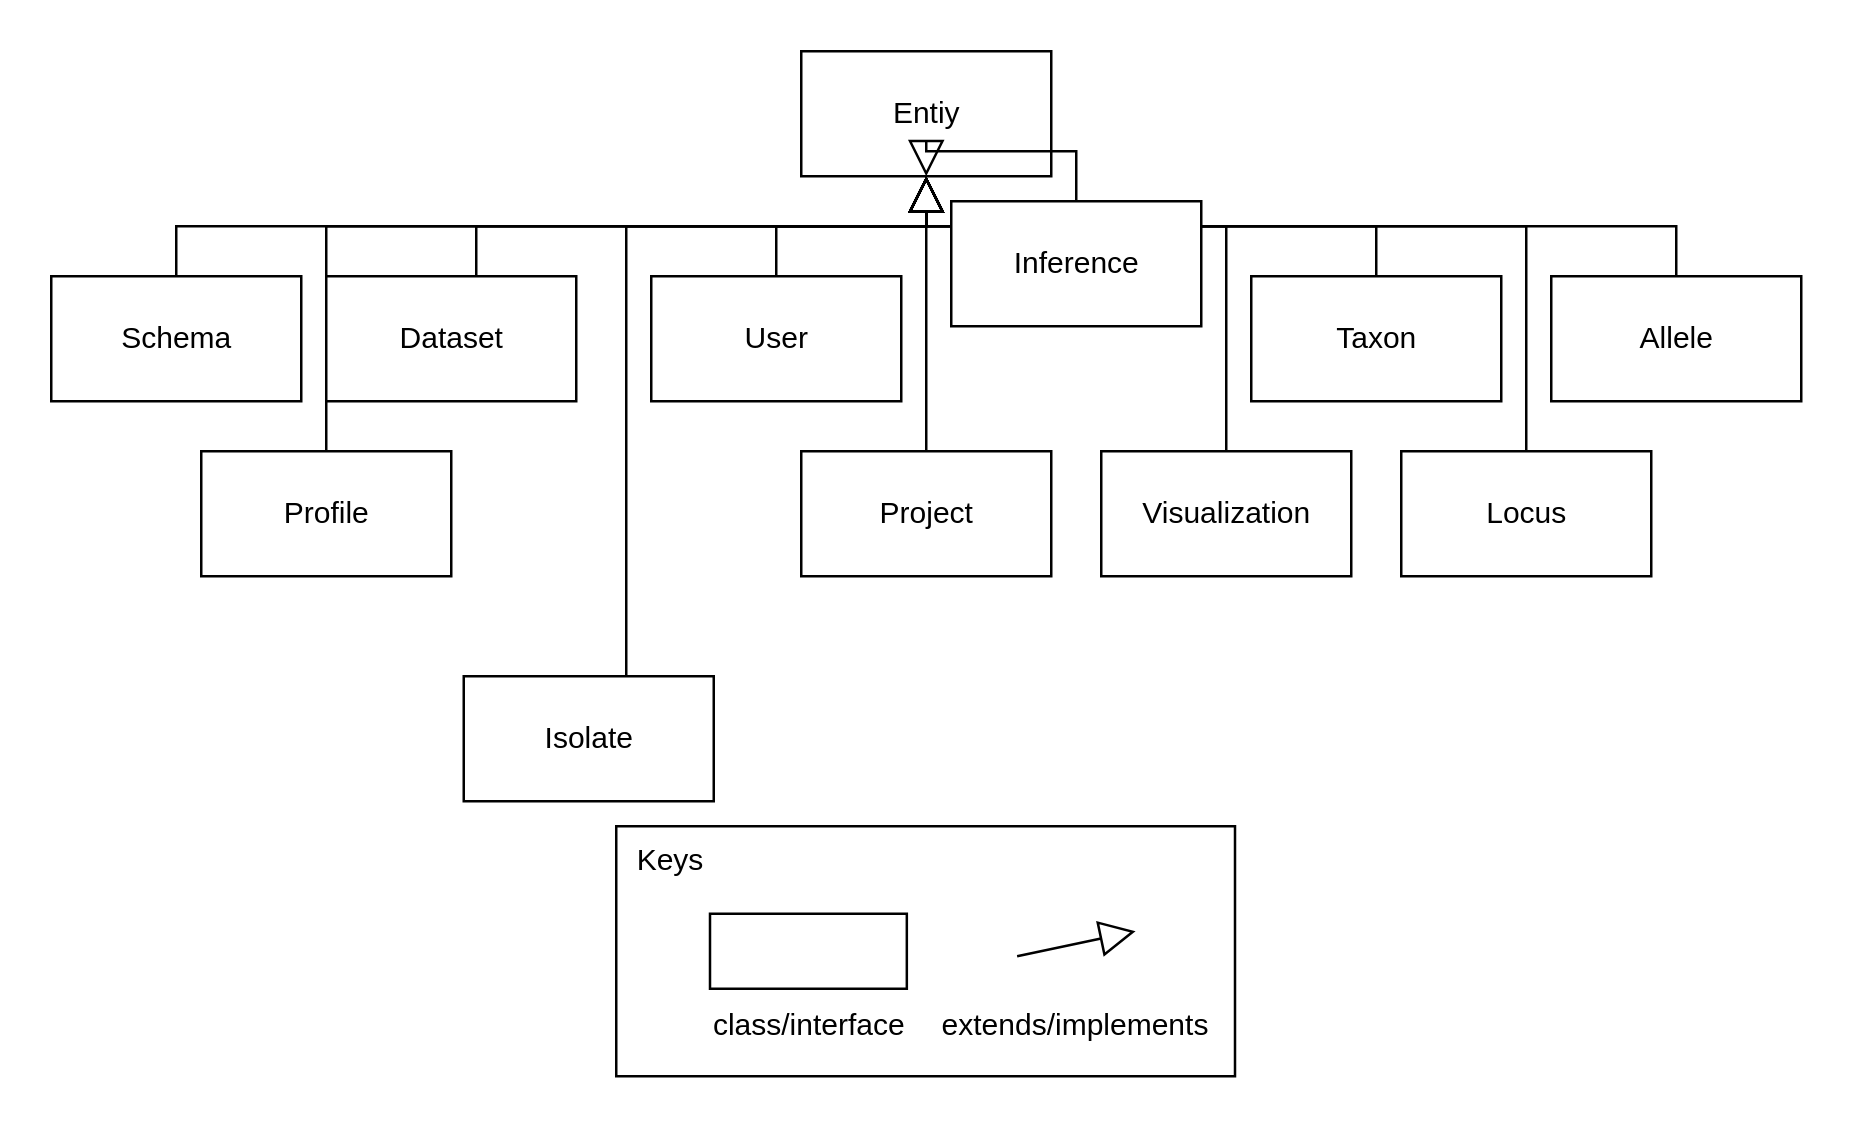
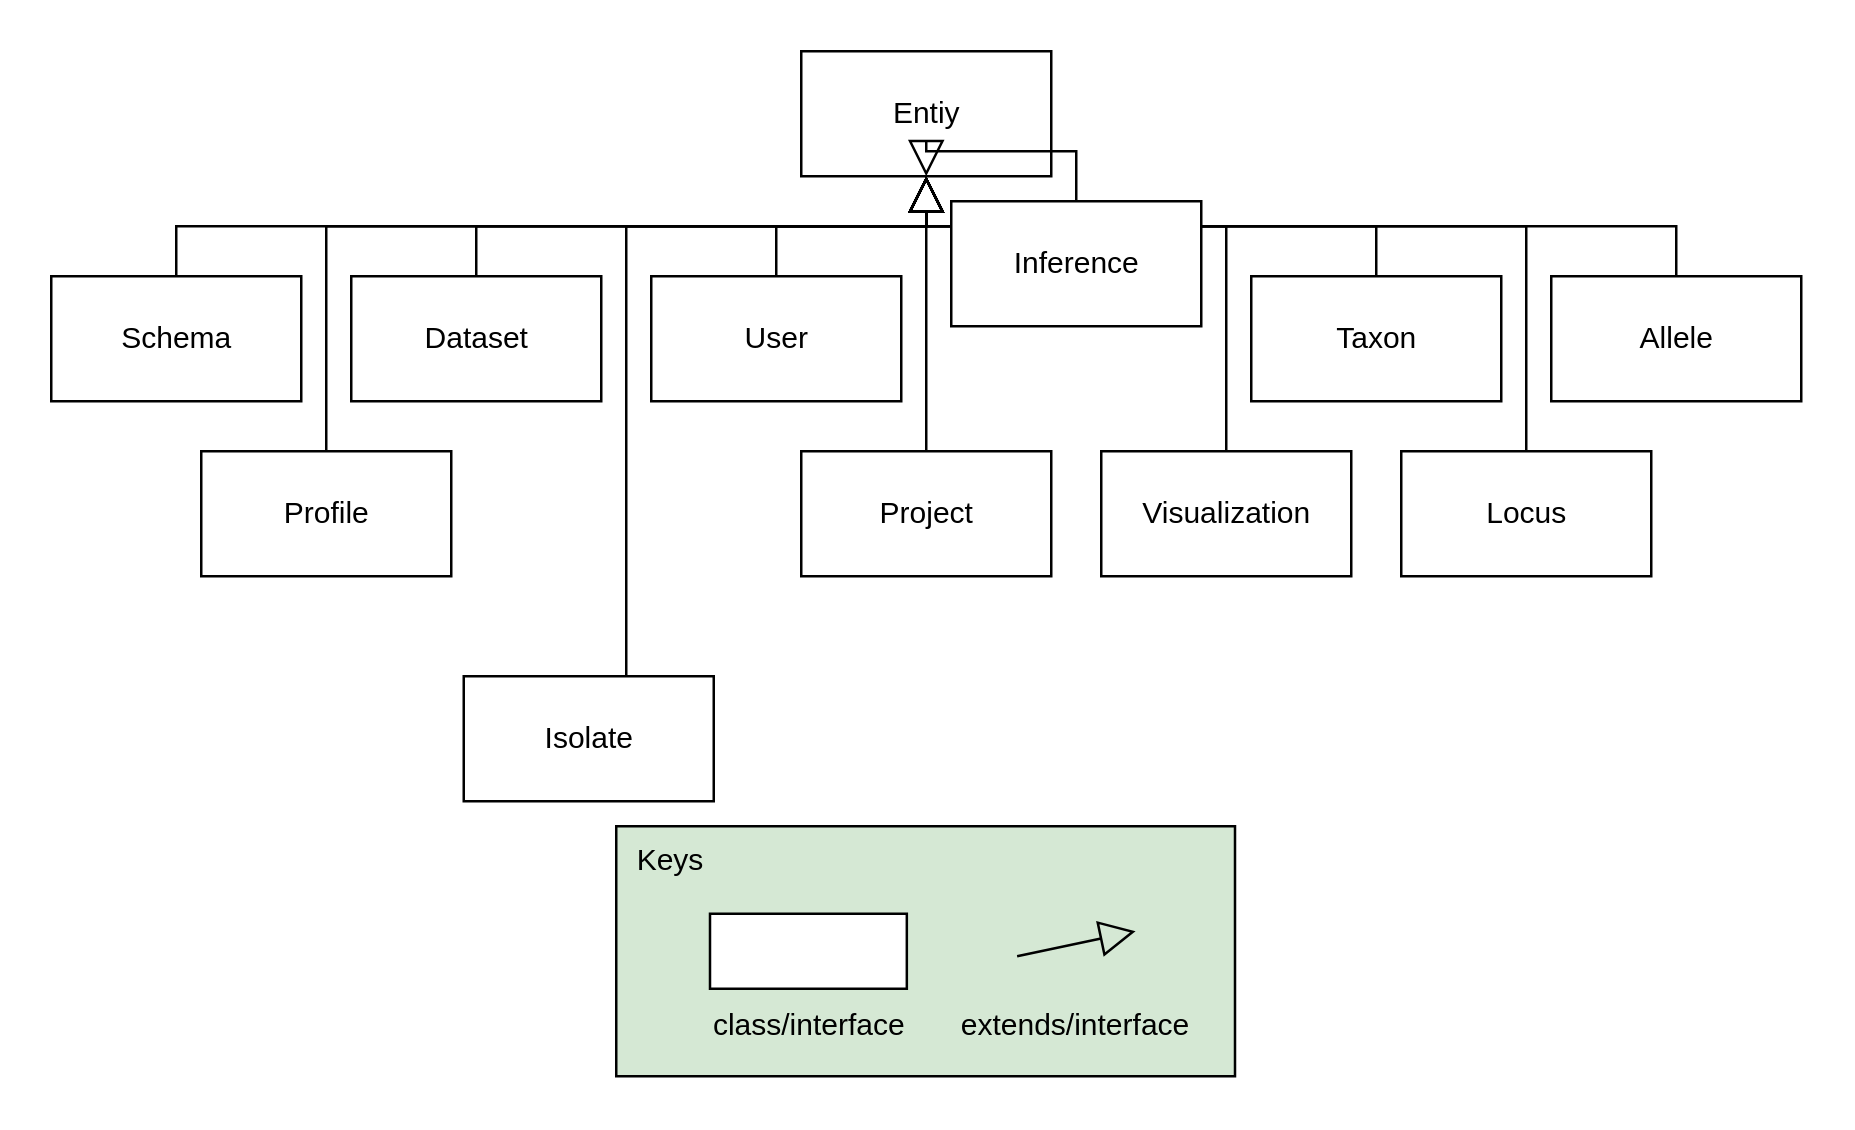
node "Dataset": moved (451, 339) -> (476, 339)
node "Keys": fillcolor #ffffff -> #d5e8d4
node "extends/implements": label "extends/implements" -> "extends/interface"
